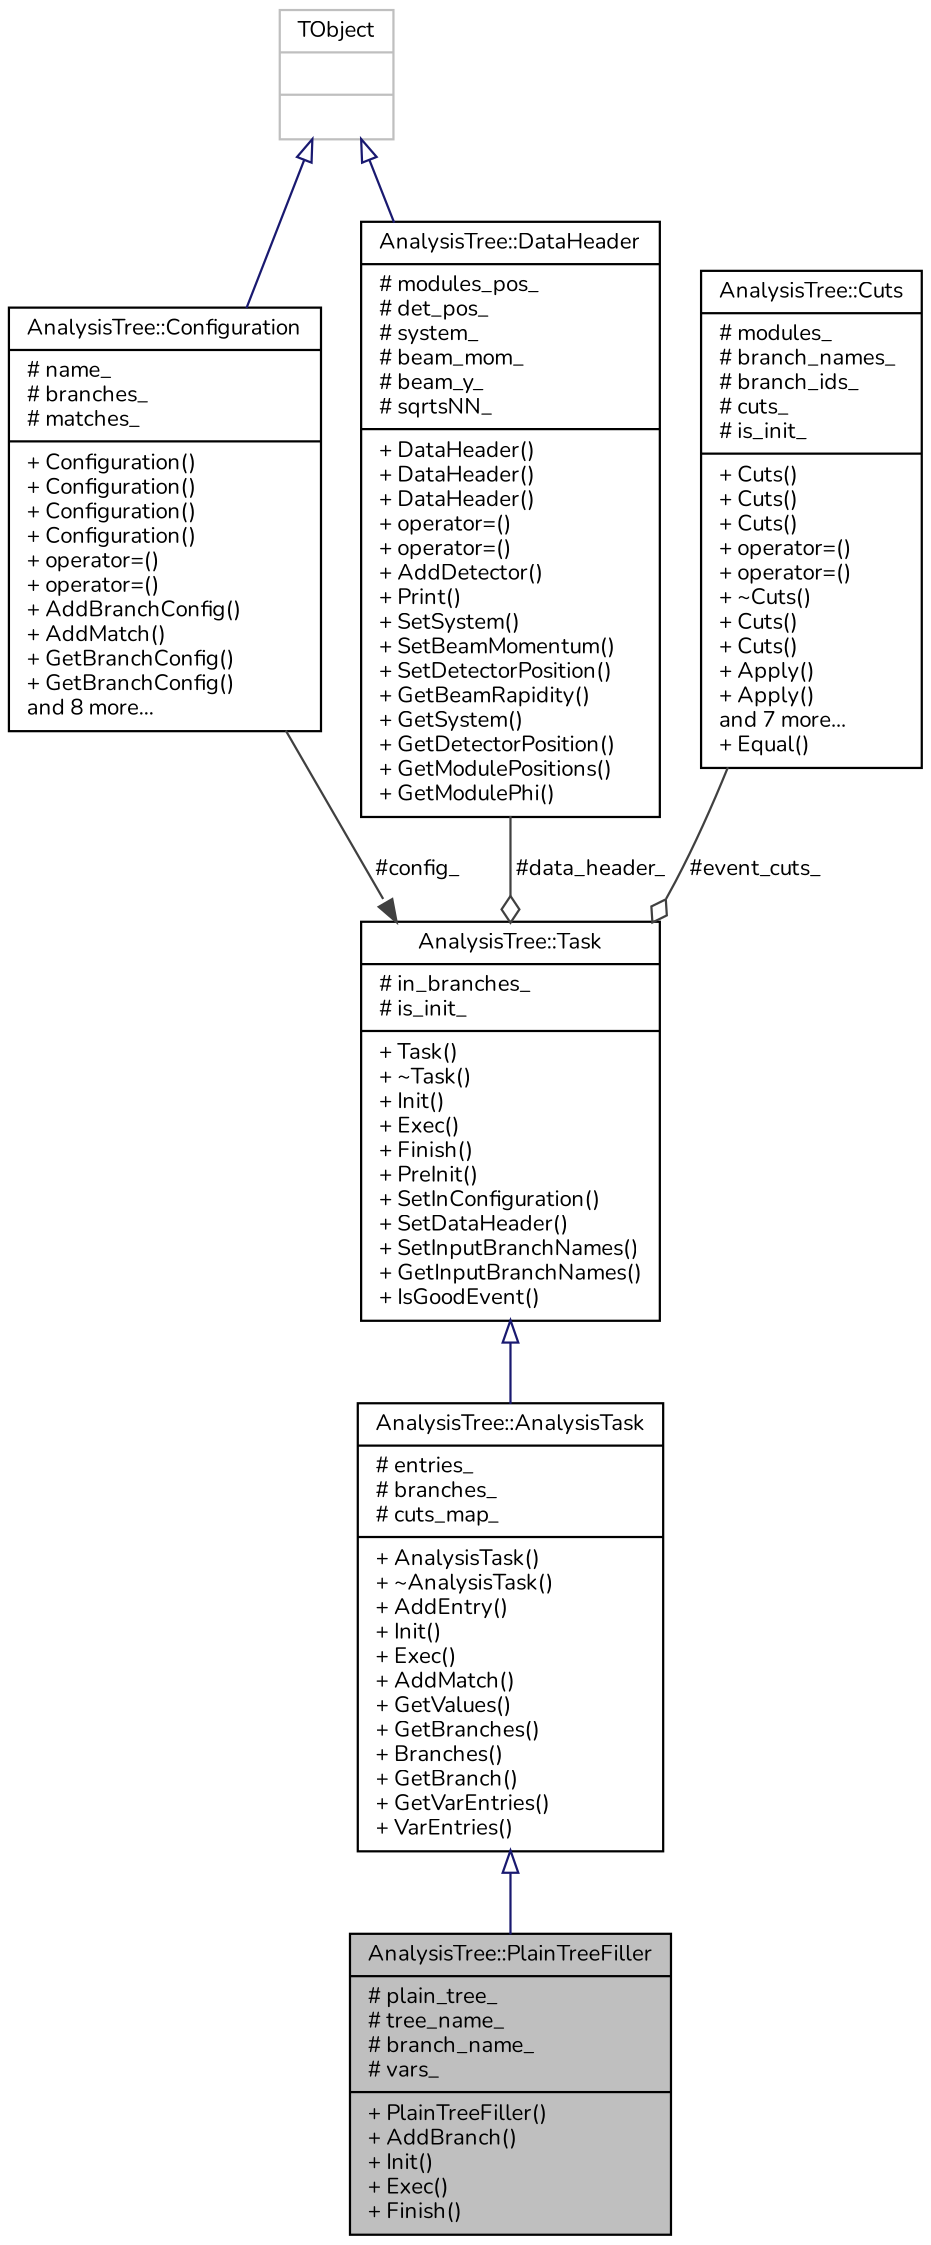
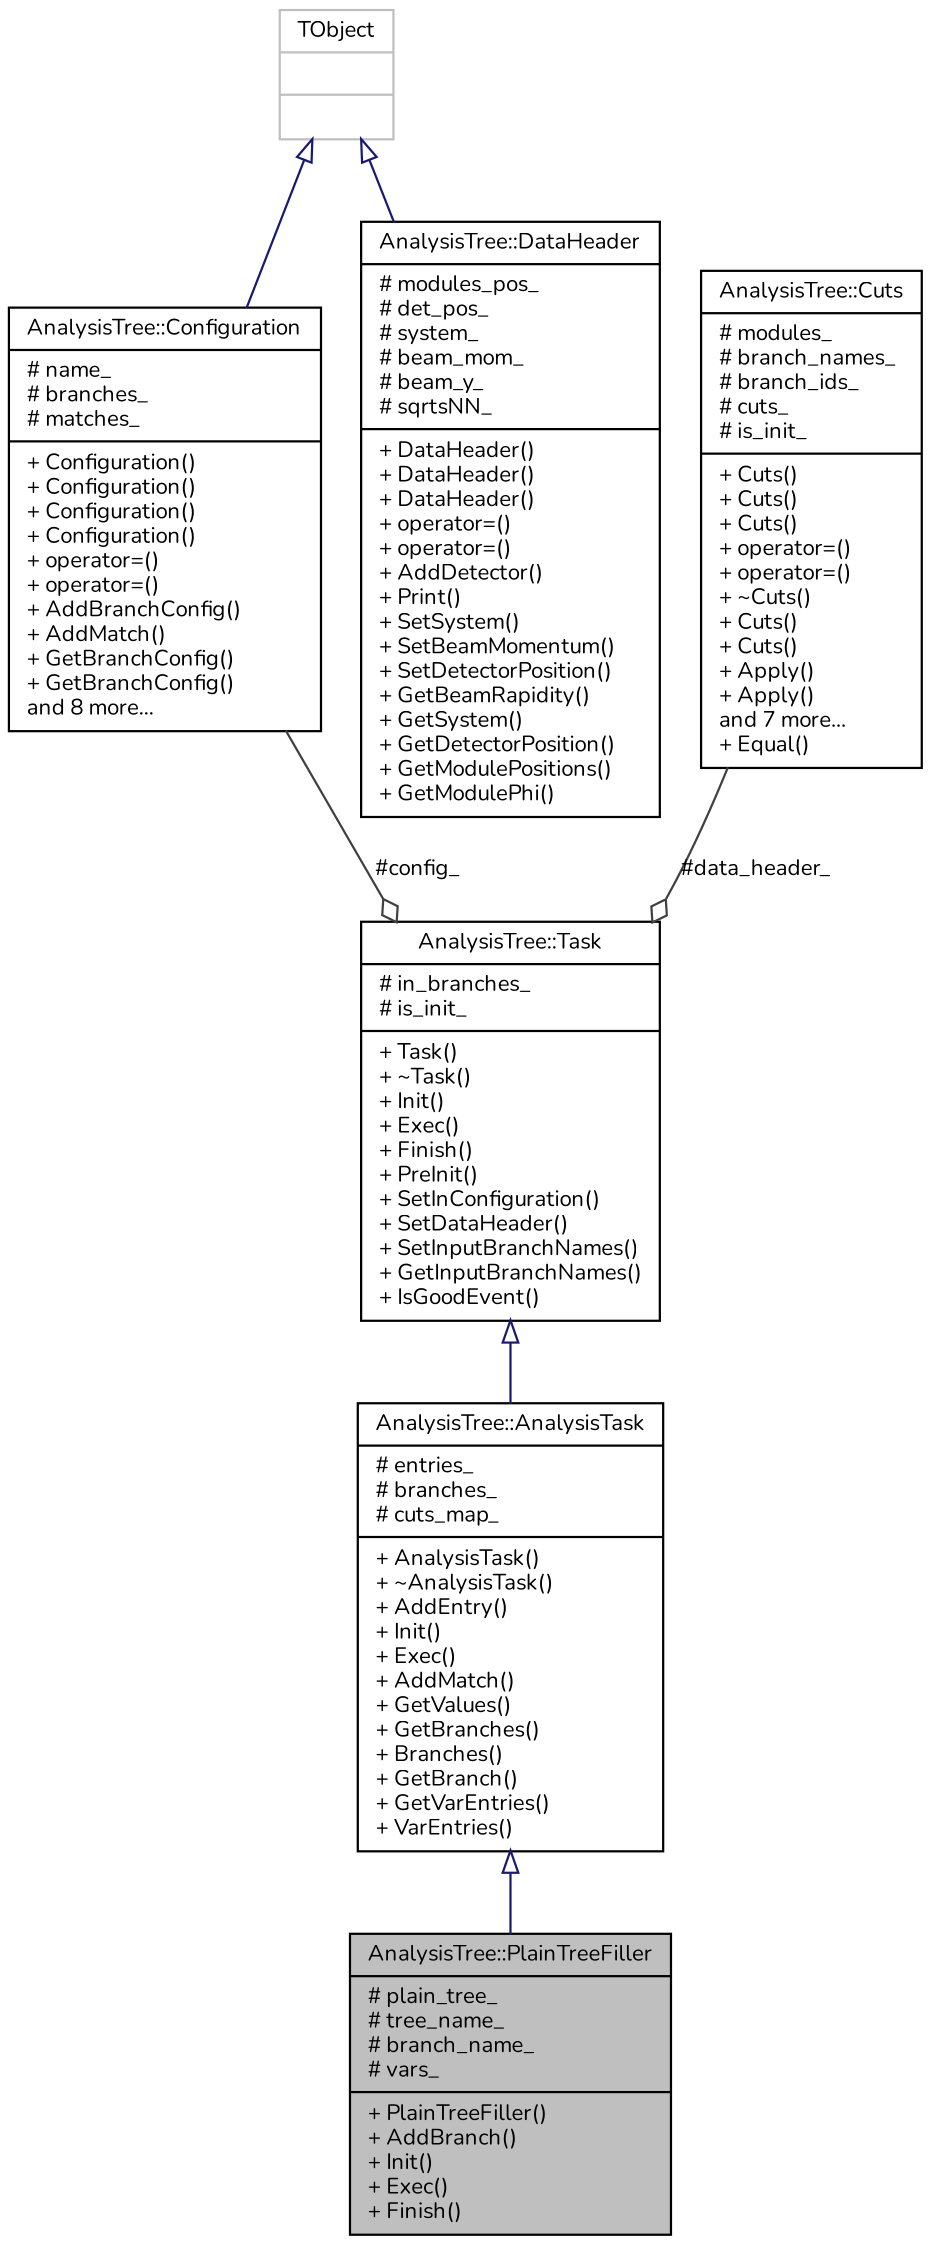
edge "AnalysisTree::Configuration" -> "AnalysisTree::Task": arrowhead normal -> odiamond
edge "AnalysisTree::DataHeader" -> "AnalysisTree::Task": removed, label "#data_header_"
edge "AnalysisTree::Cuts" -> "AnalysisTree::Task": label " #event_cuts_" -> " #data_header_"
